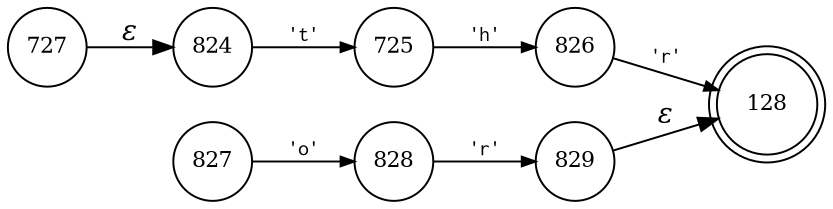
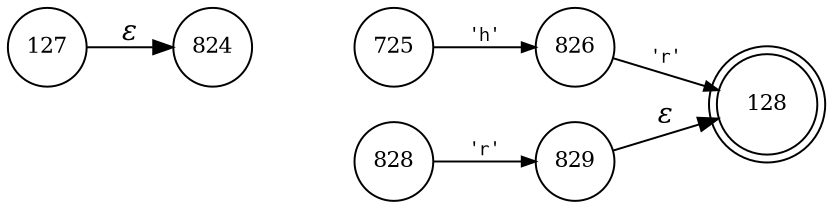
node "727": label "727" -> "127"
edge "824" -> "725": removed, label "'t'"
node "827": removed
